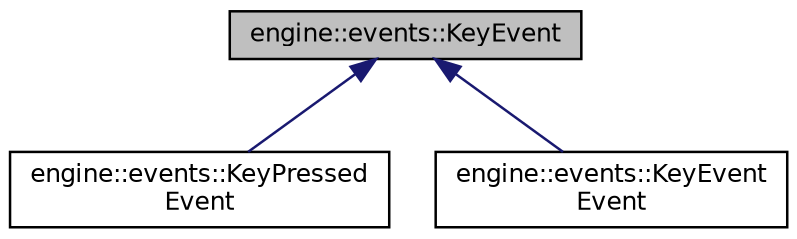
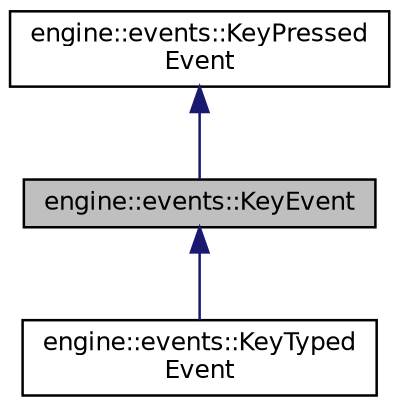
edge "engine::events::KeyPressed Event" -> "engine::events::KeyEvent": reversed
node "engine::events::KeyEvent Event": label "engine::events::KeyEvent Event" -> "engine::events::KeyTyped Event"
